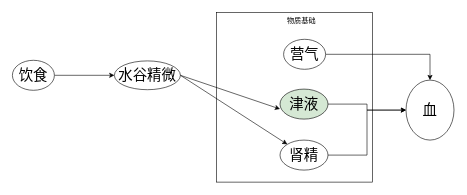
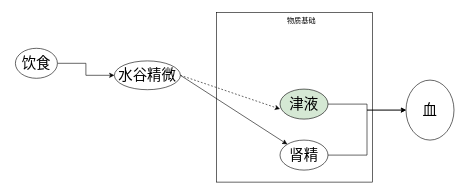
node "营气": removed
edge "营气" -> "血": removed
node "饮食": moved (33, 75) -> (36, 63)
edge "水谷精微" -> "津液": style solid -> dashed
